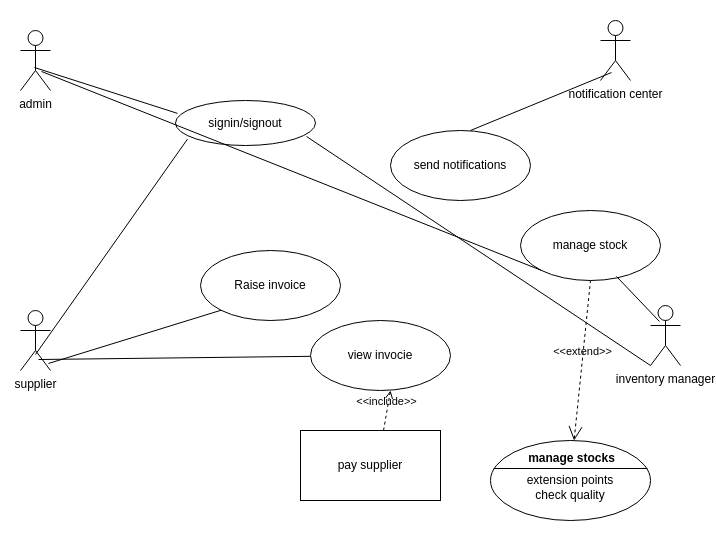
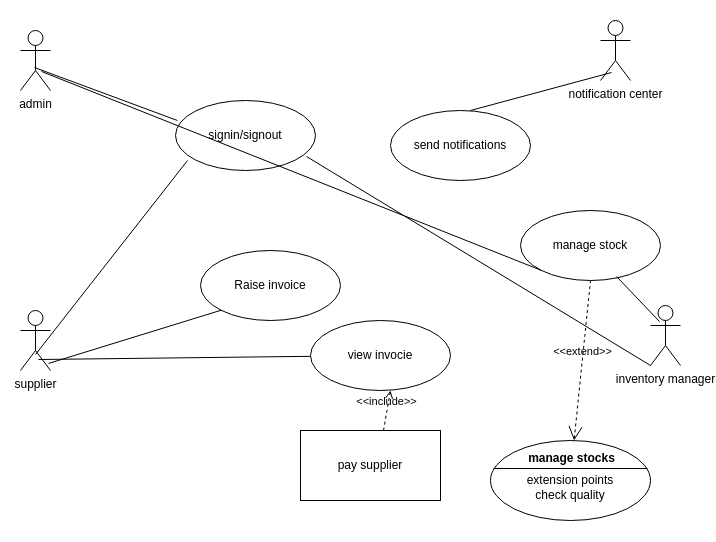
node "signin/signout": size 140x45 -> 140x70
node "send notifications": moved (461, 166) -> (461, 146)
